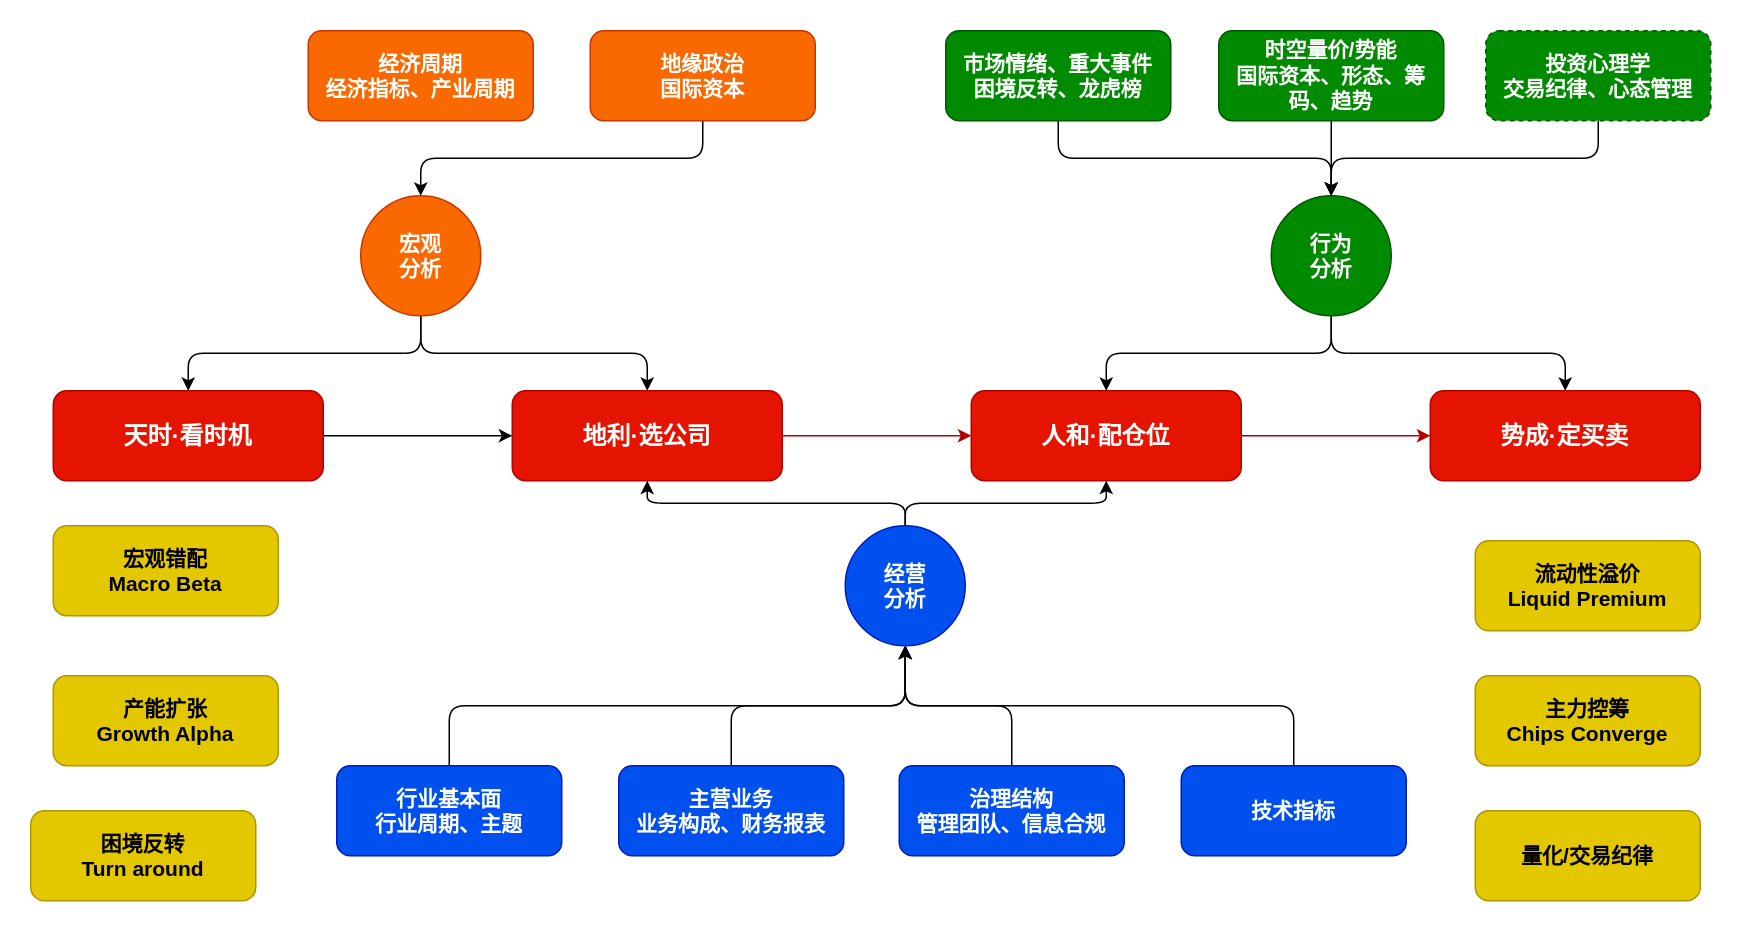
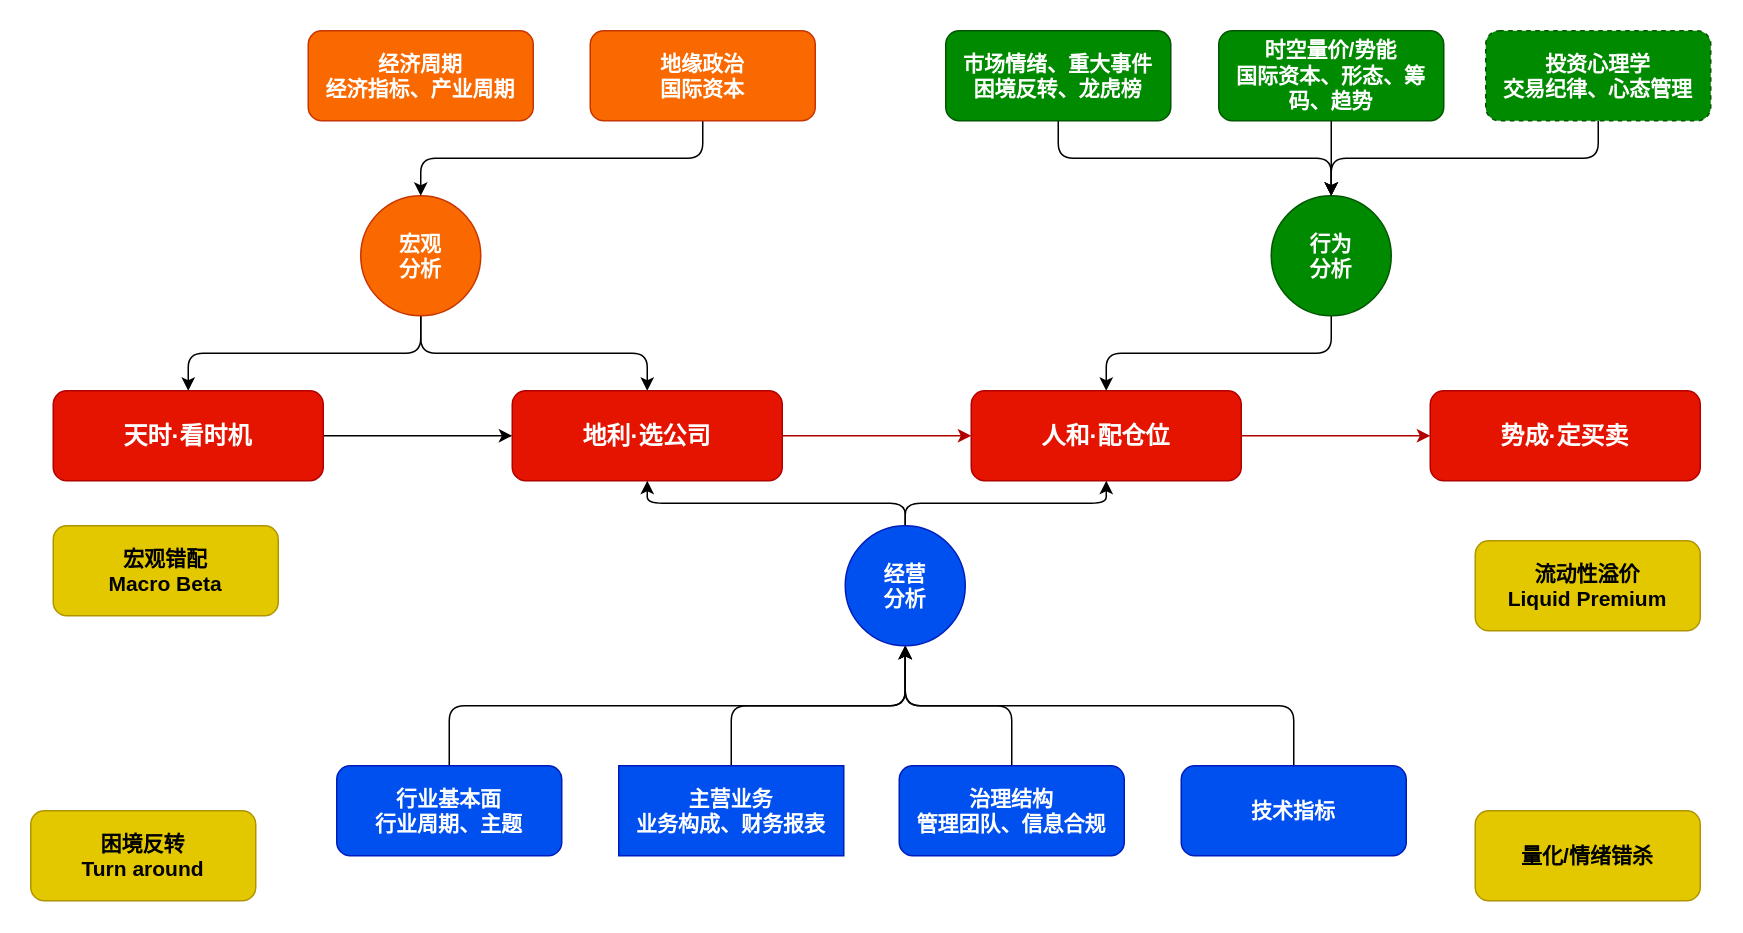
edge "行为 分析" -> "势成·定买卖": removed
node "产能扩张 Growth Alpha": removed
node "主力控筹 Chips Converge": removed
node "主营业务 业务构成、财务报表": shape rounded rectangle -> rectangle
node "量化/交易纪律": label "量化/交易纪律" -> "量化/情绪错杀"
